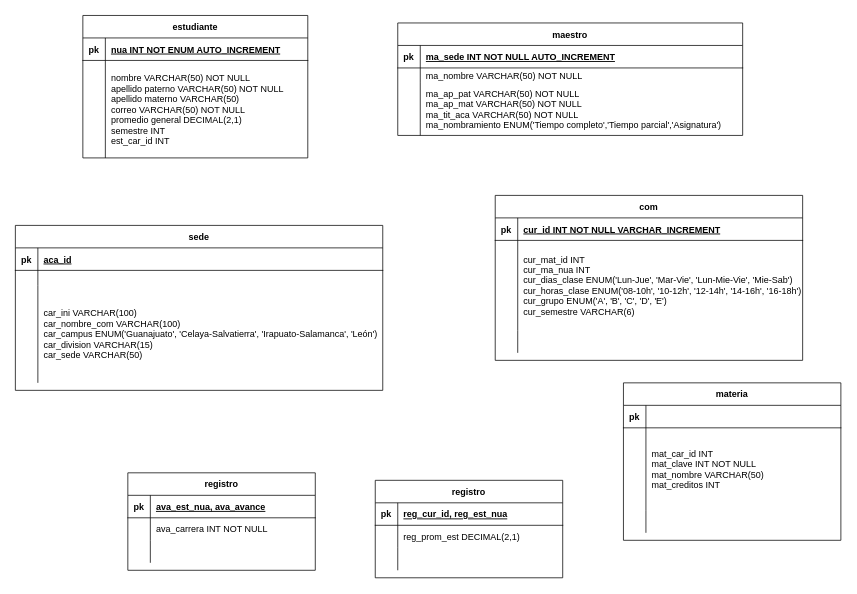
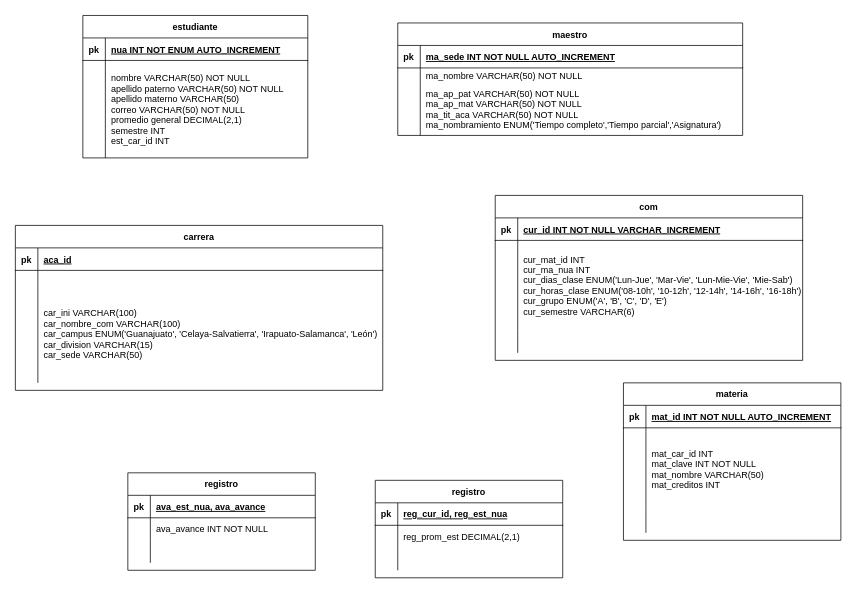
node "sede": label "sede" -> "carrera"
node "mat_id INT NOT NULL AUTO_INCREMENT": added
node "ava_carrera INT NOT NULL": label "ava_carrera INT NOT NULL" -> "ava_avance INT NOT NULL"
